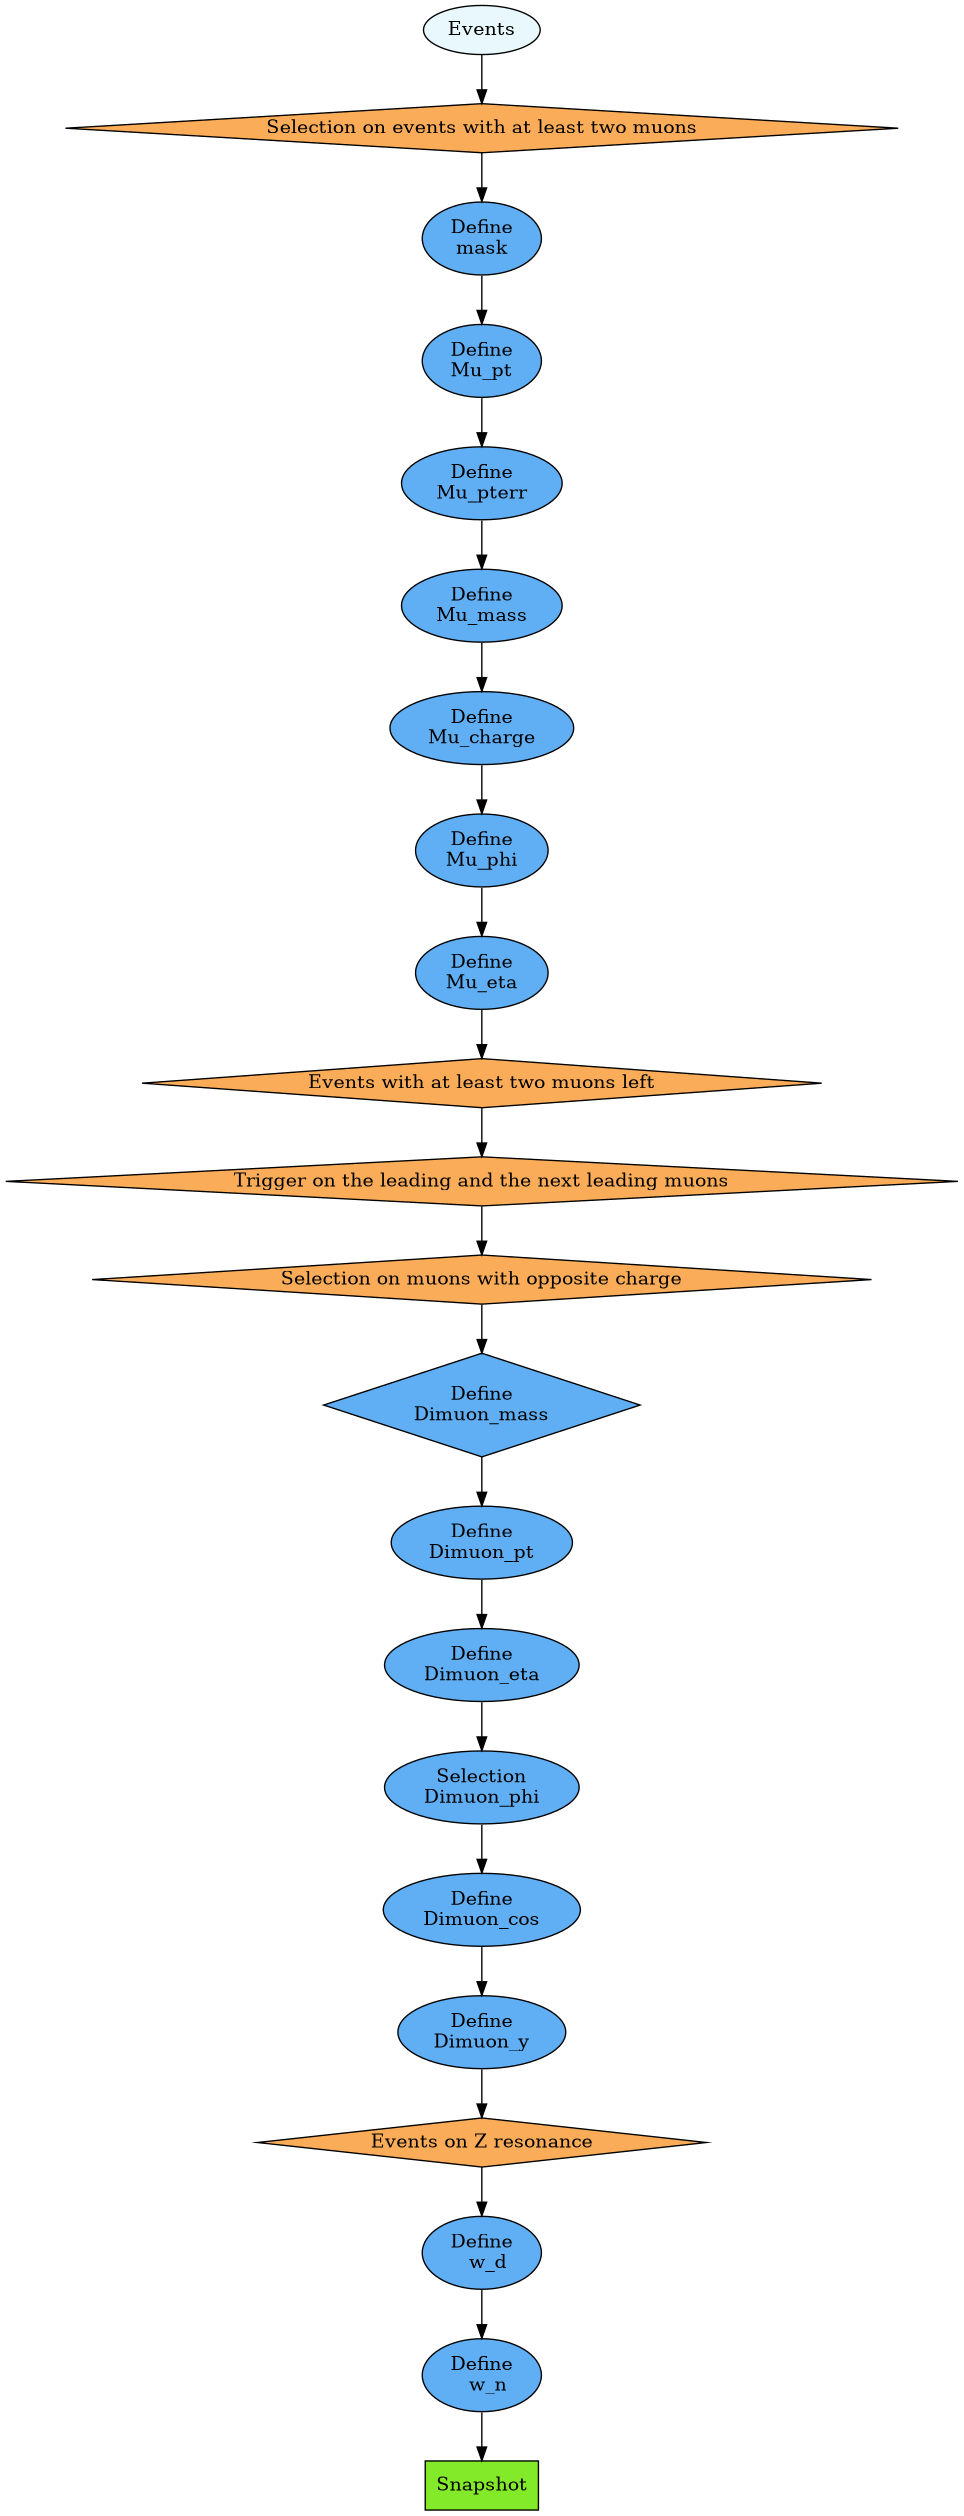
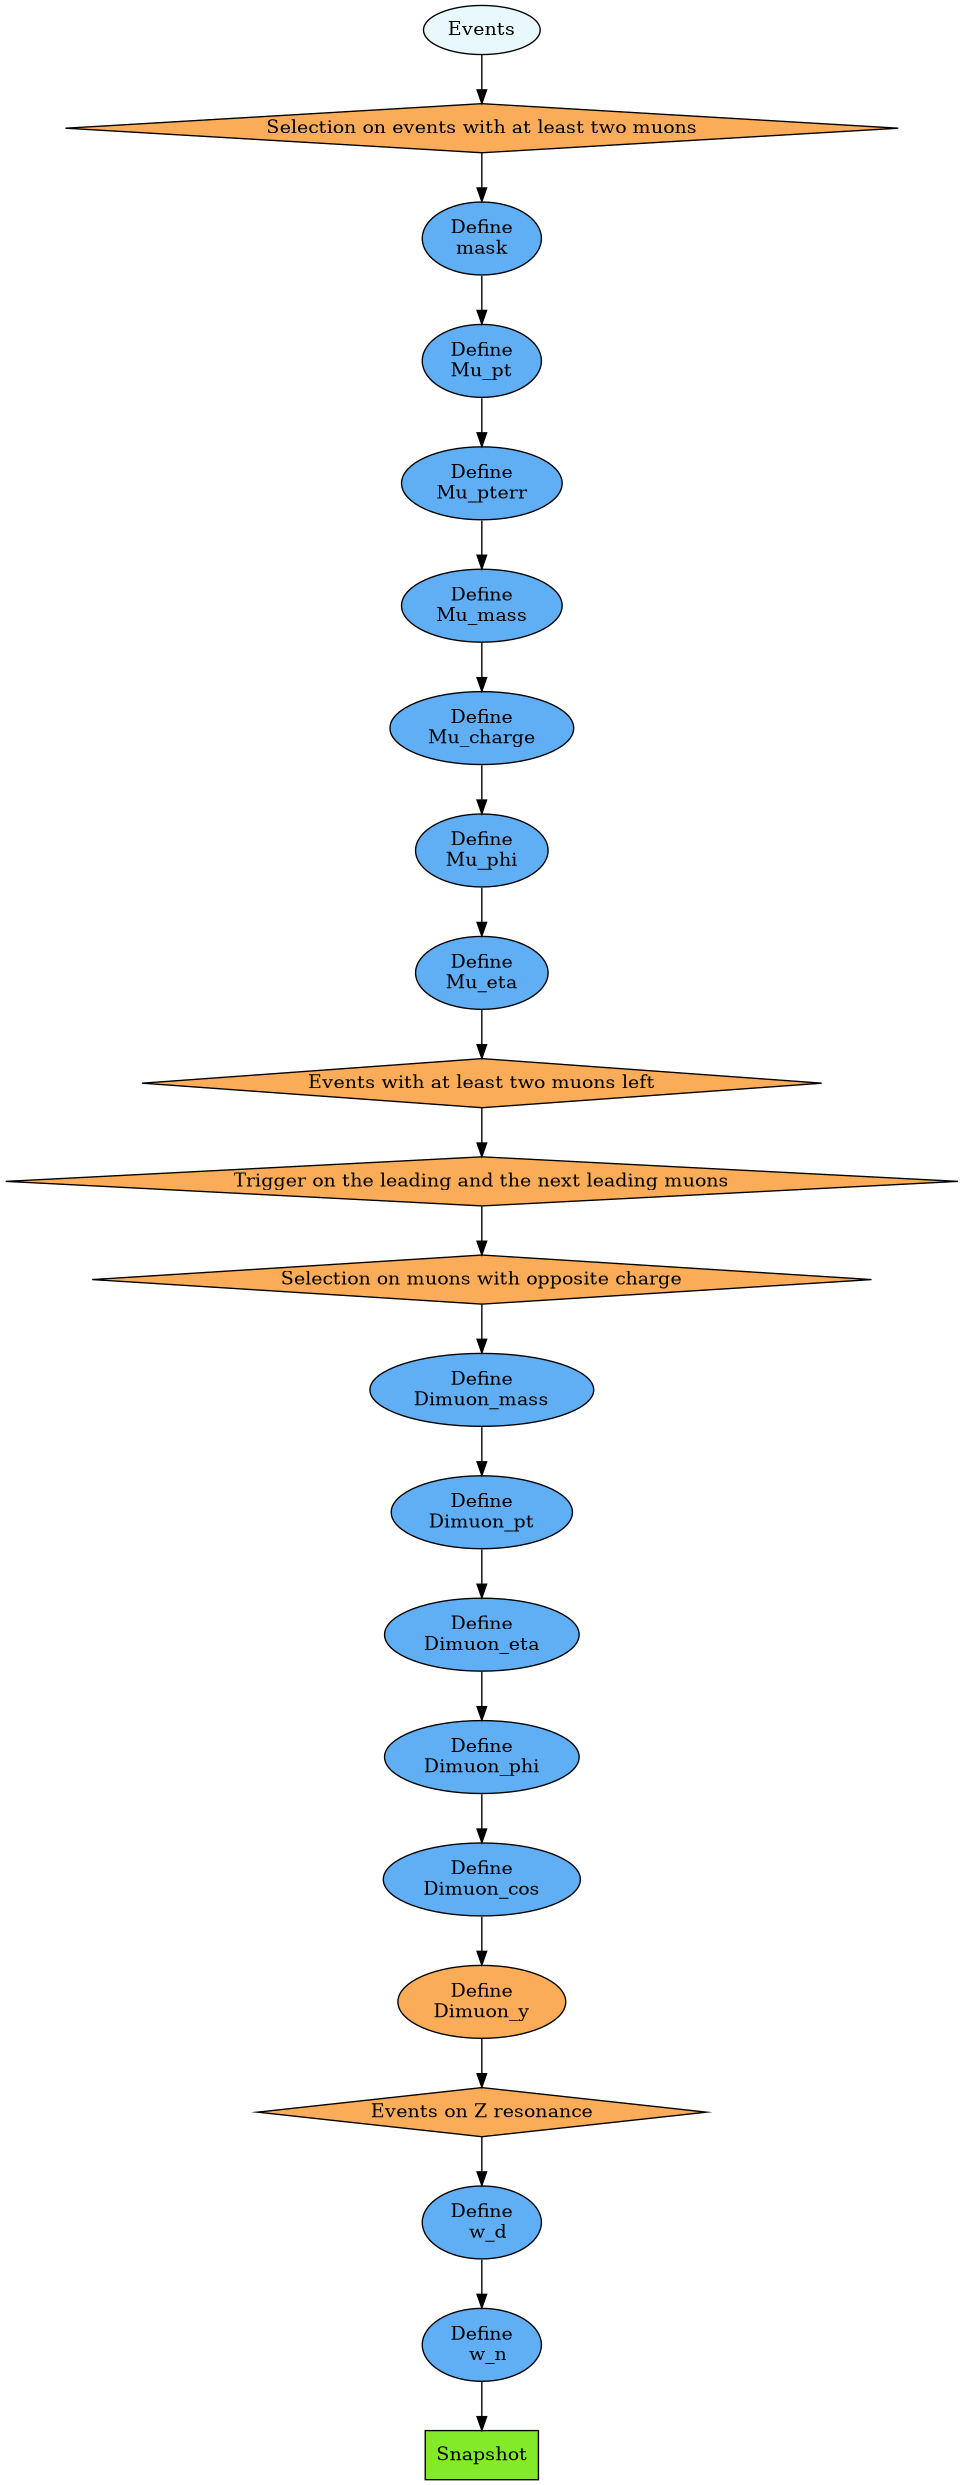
node "Define Dimuon_mass": shape diamond -> ellipse
node "Selection Dimuon_phi": label "Selection Dimuon_phi" -> "Define Dimuon_phi"
node "Define Dimuon_y": fillcolor #60aef3 -> #faac58
